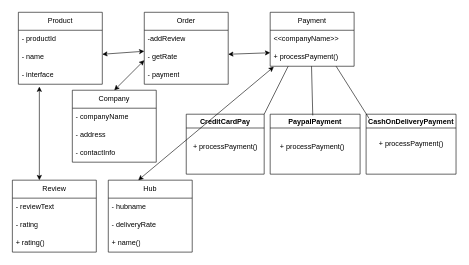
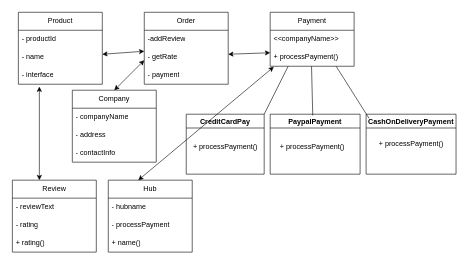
node "- deliveryRate": label "- deliveryRate" -> "- processPayment"
